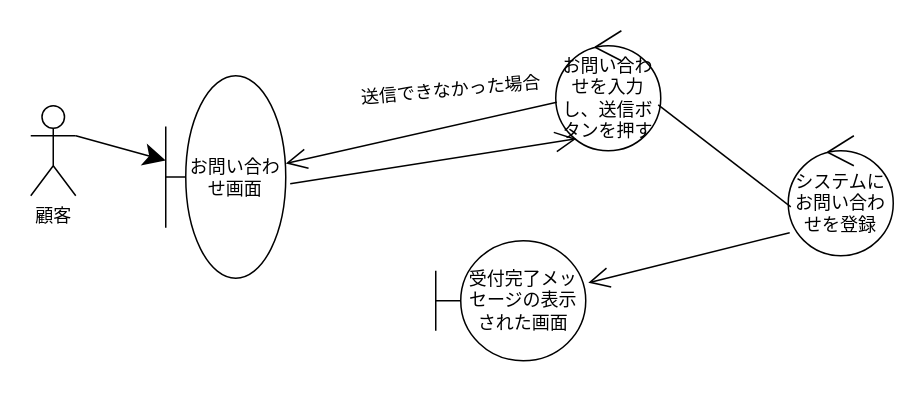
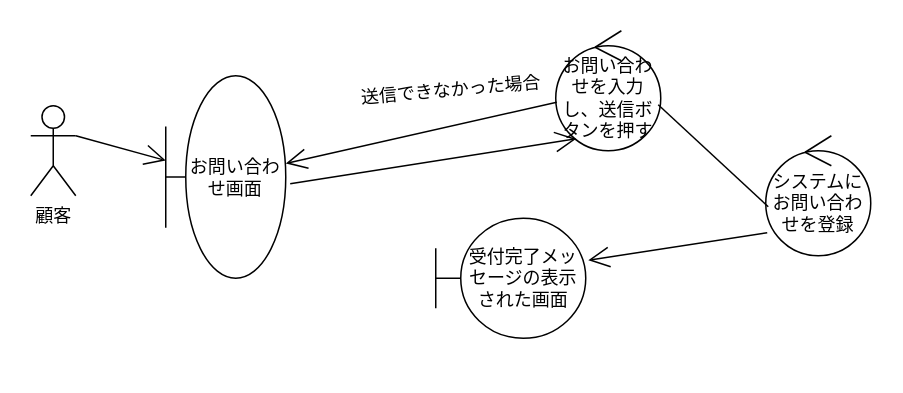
edge "顧客" -> "お問い合わせ画面": arrowhead classic -> open
node "システムにお問い合わせを登録": moved (841, 196) -> (818, 196)
node "受付完了メッセージの表示された画面": moved (511, 301) -> (511, 278)
